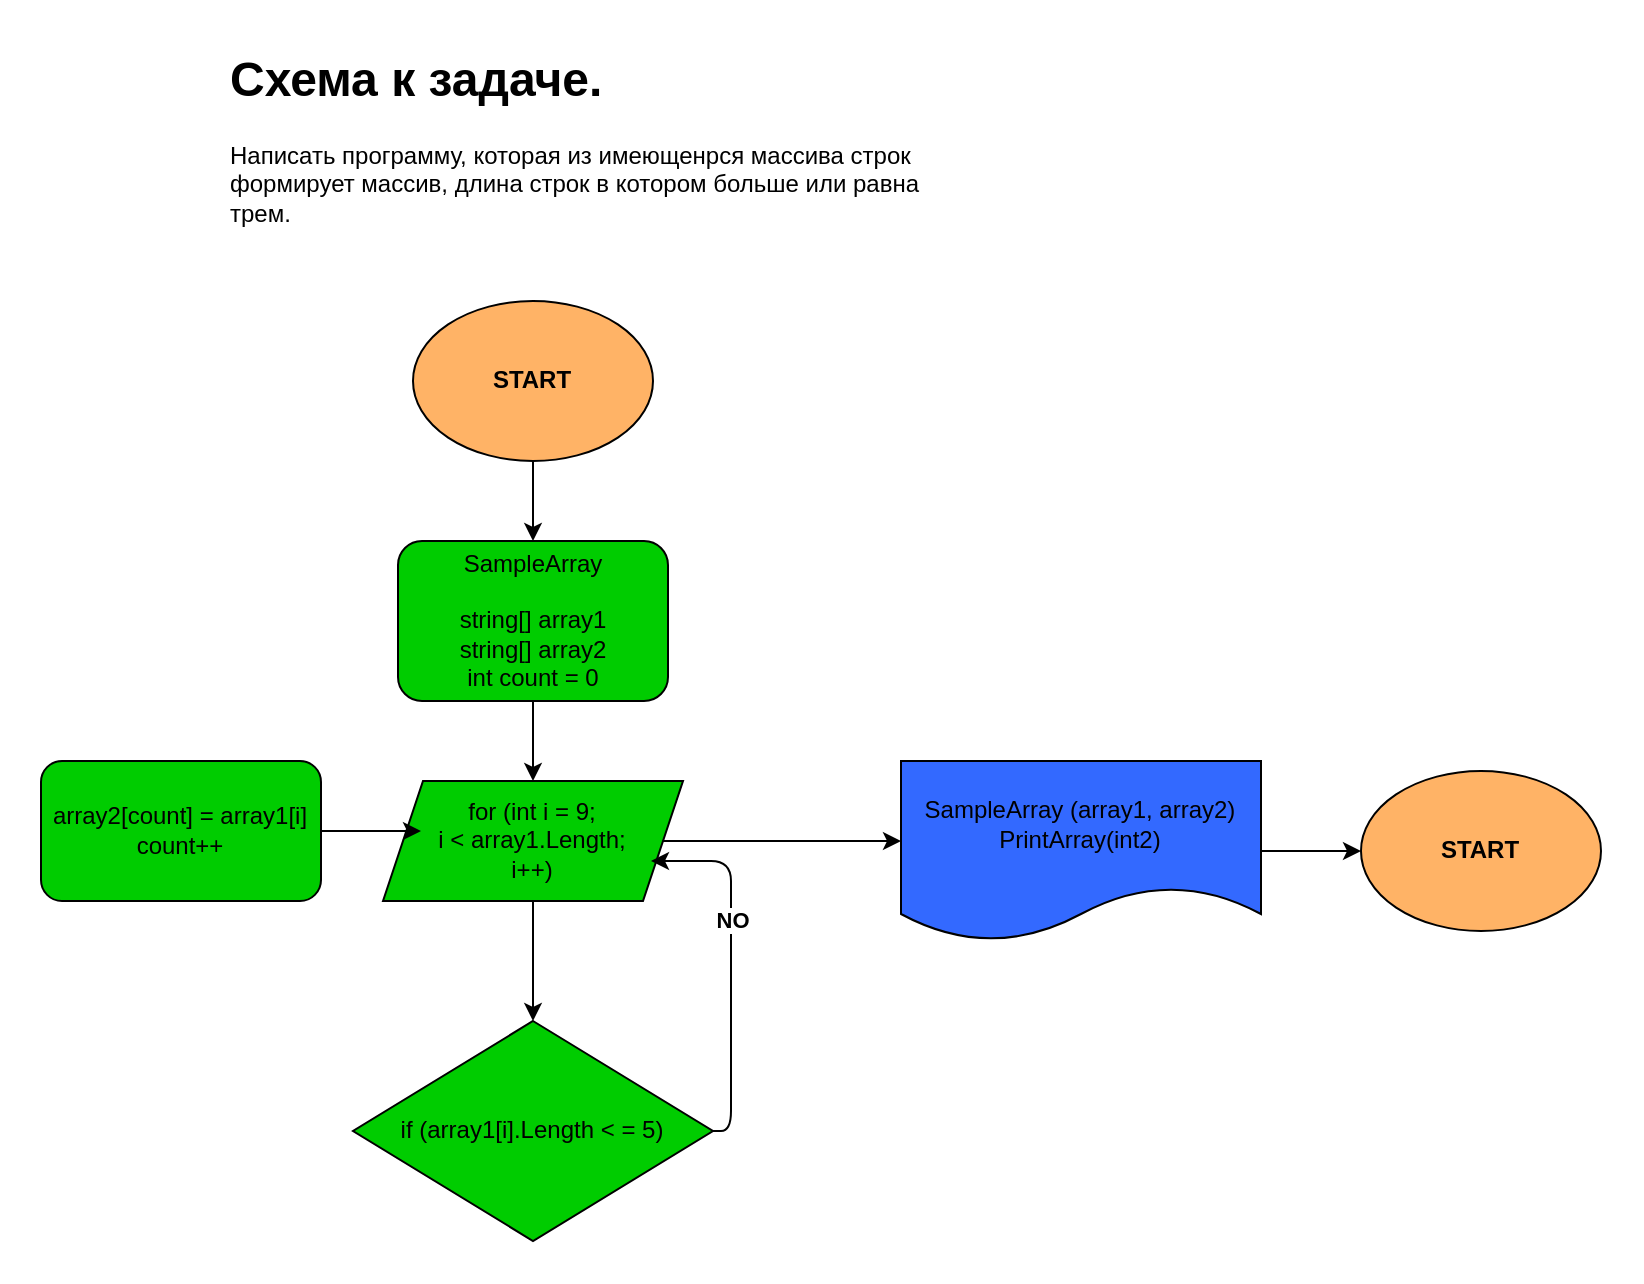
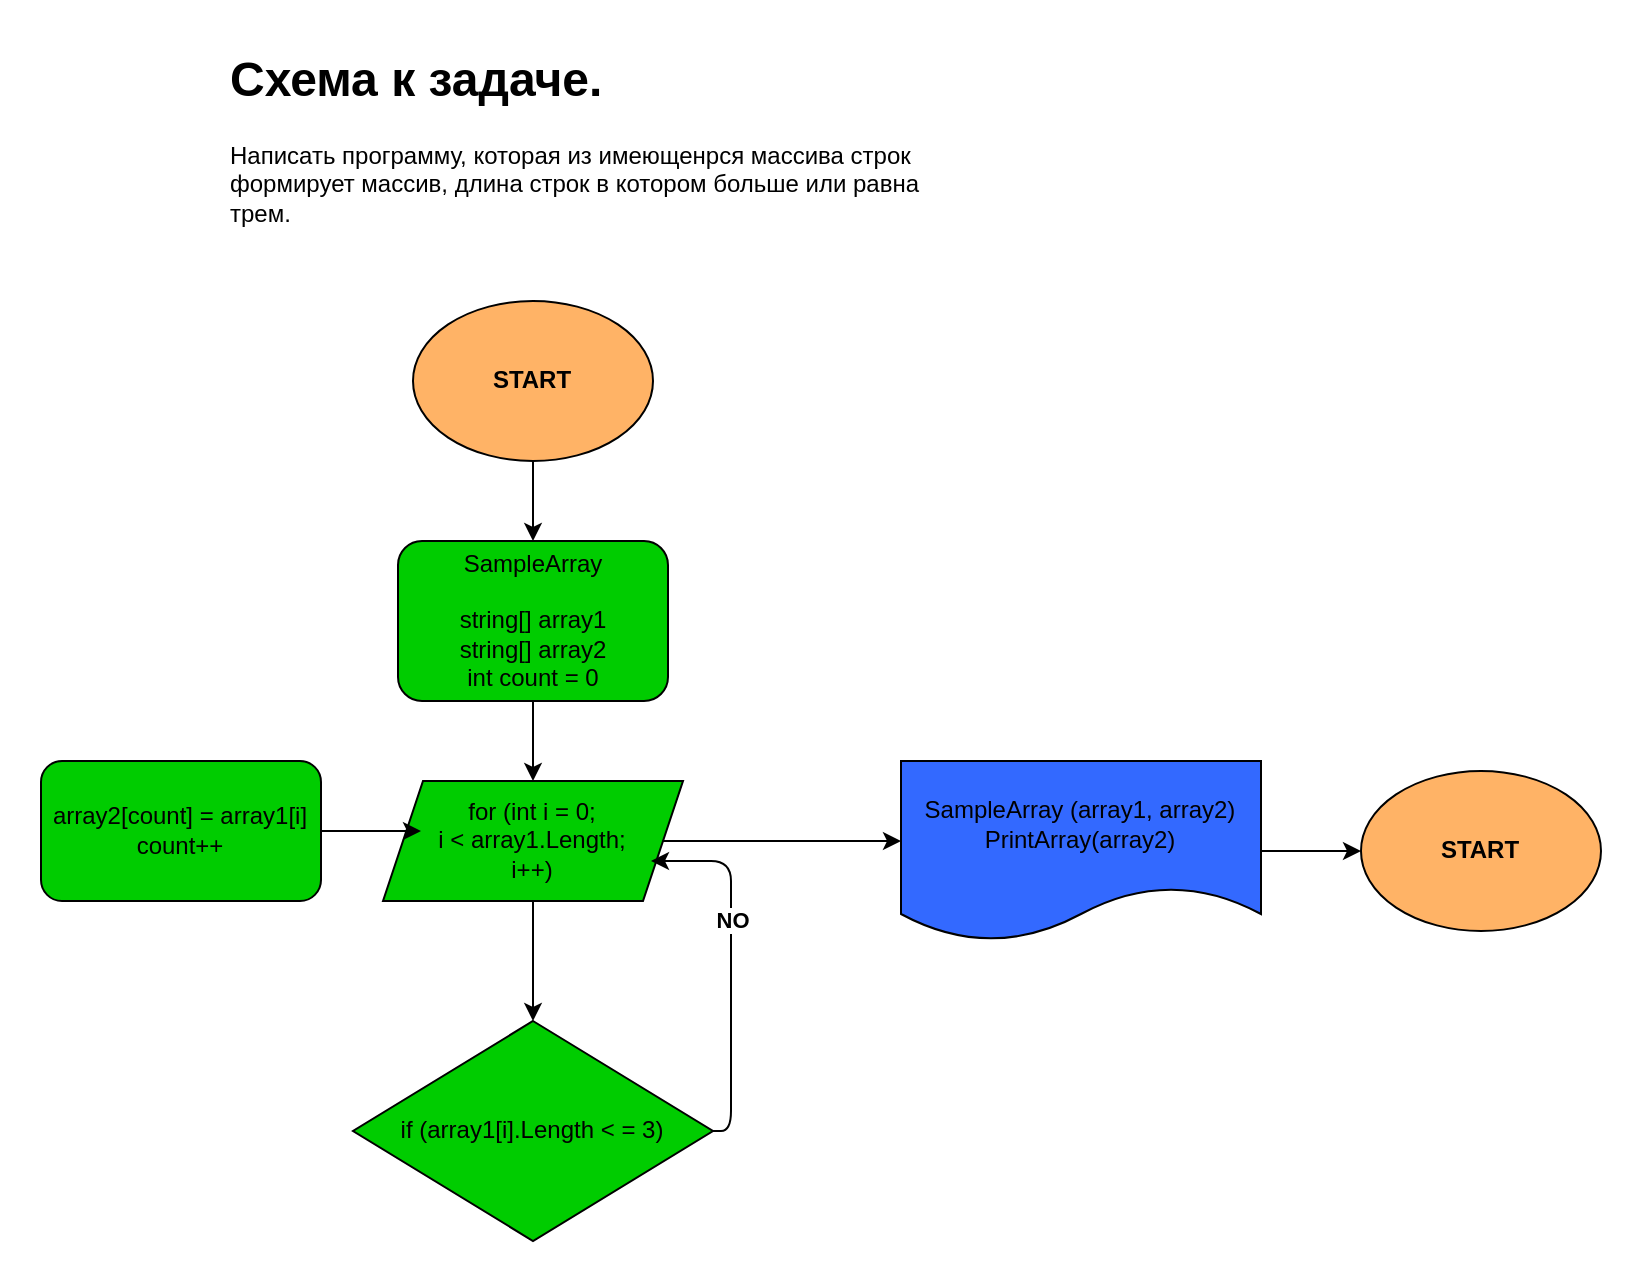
node "SampleArray (array1, array2) PrintArray(int2)": label "SampleArray (array1, array2) PrintArray(int2)" -> "SampleArray (array1, array2) PrintArray(array2)"
node "for (int i = 9; i < array1.Length; i++)": label "for (int i = 9; i < array1.Length; i++)" -> "for (int i = 0; i < array1.Length; i++)"
node "if (array1[i].Length < = 5)": label "if (array1[i].Length < = 5)" -> "if (array1[i].Length < = 3)"
